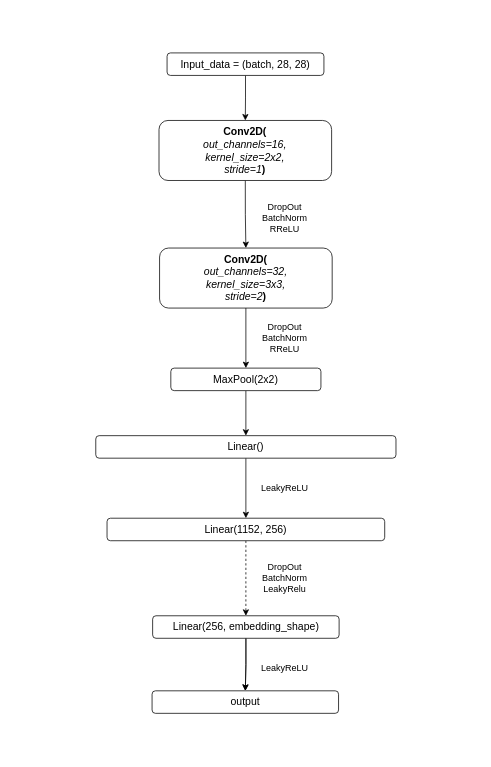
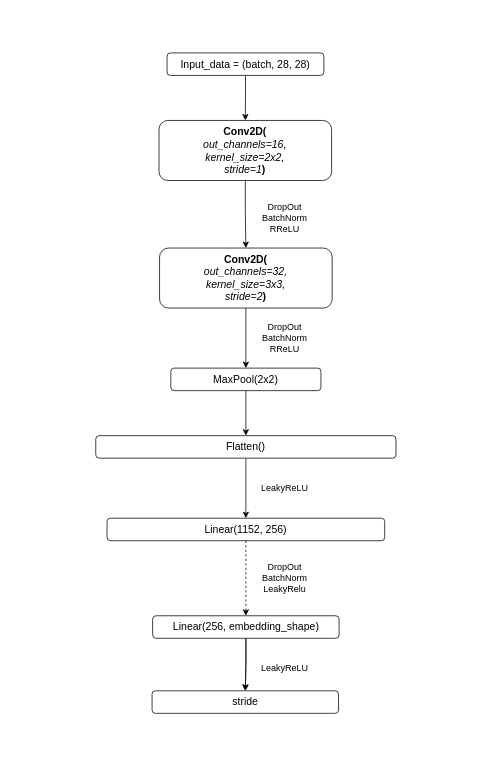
node "Linear()": label "Linear()" -> "Flatten()"
node "output": label "output" -> "stride"
